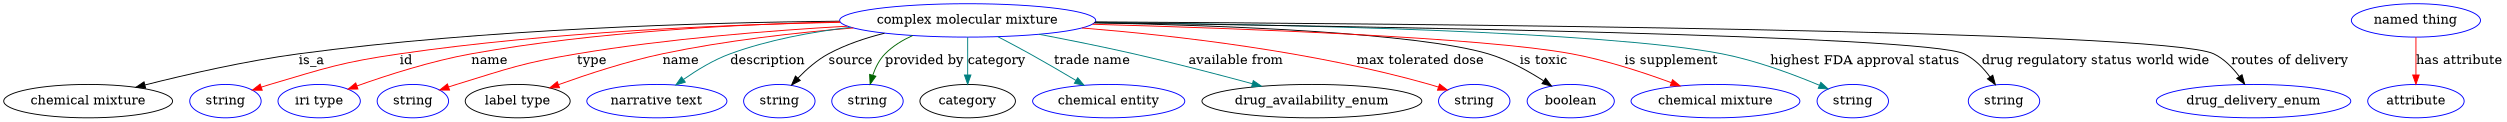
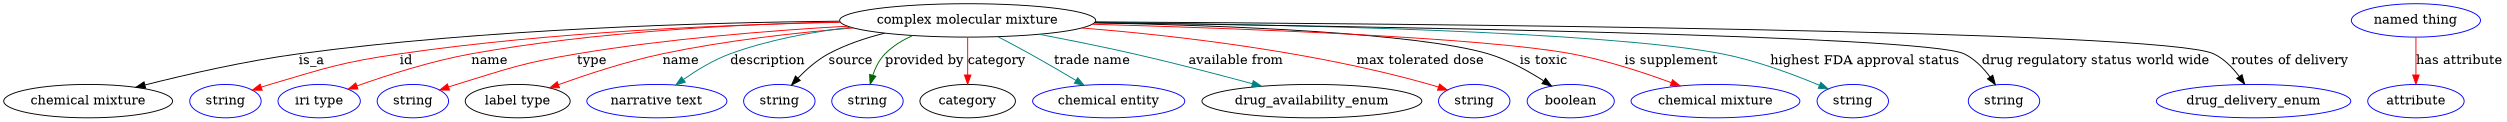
node "complex molecular mixture": color blue -> black
edge "complex molecular mixture" -> "category": color teal -> red
